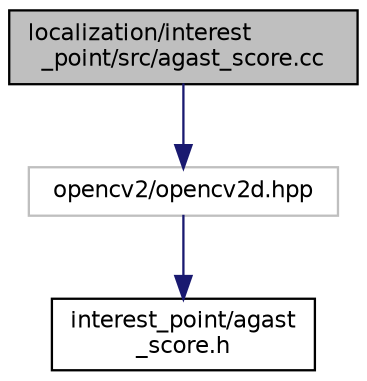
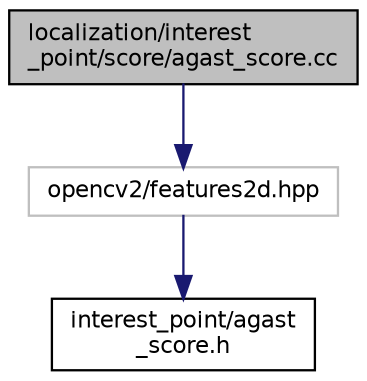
node "localization/interest _point/src/agast_score.cc": label "localization/interest _point/src/agast_score.cc" -> "localization/interest _point/score/agast_score.cc"
node "opencv2/opencv2d.hpp": label "opencv2/opencv2d.hpp" -> "opencv2/features2d.hpp"
